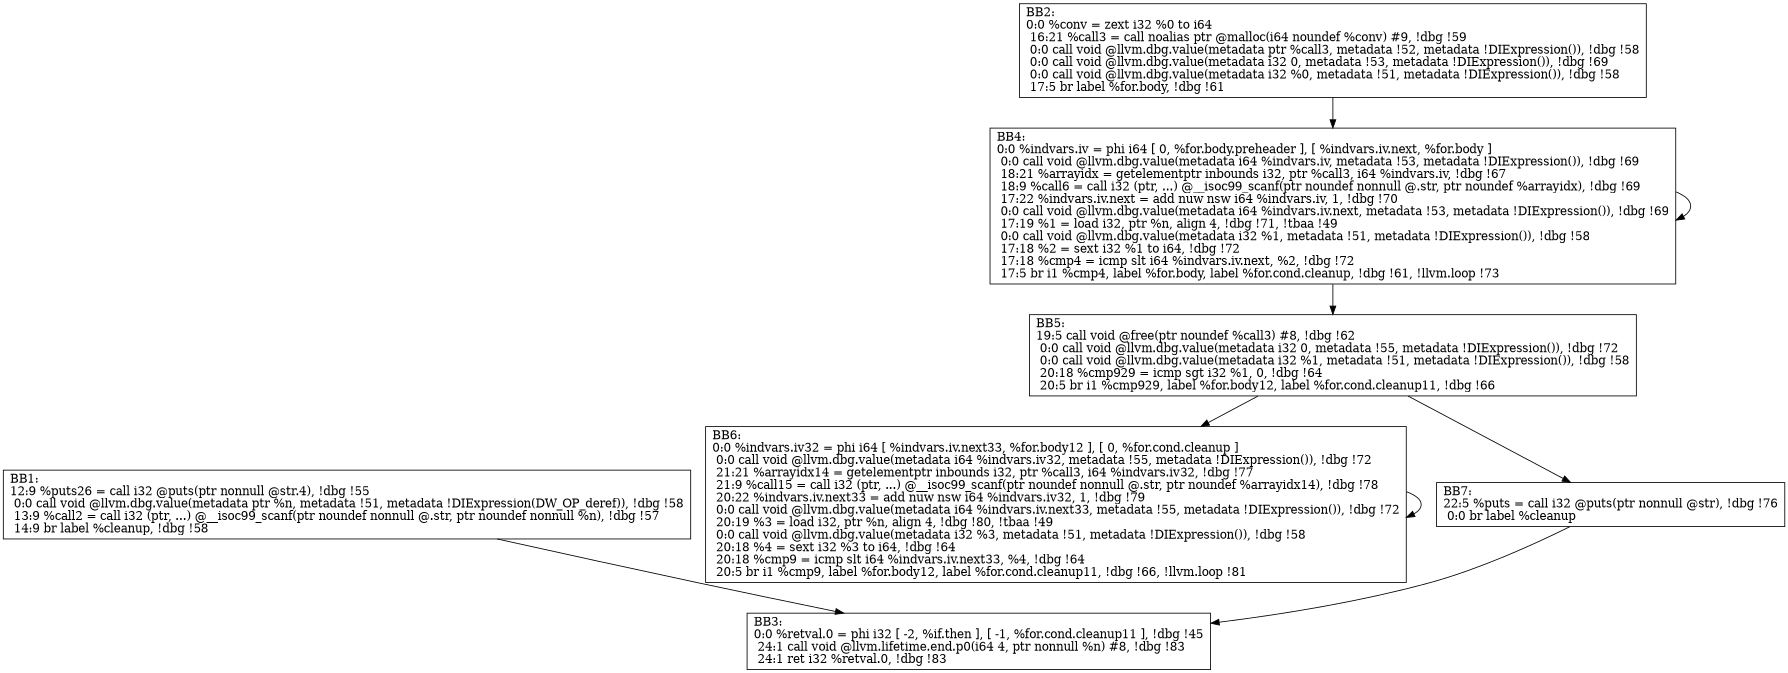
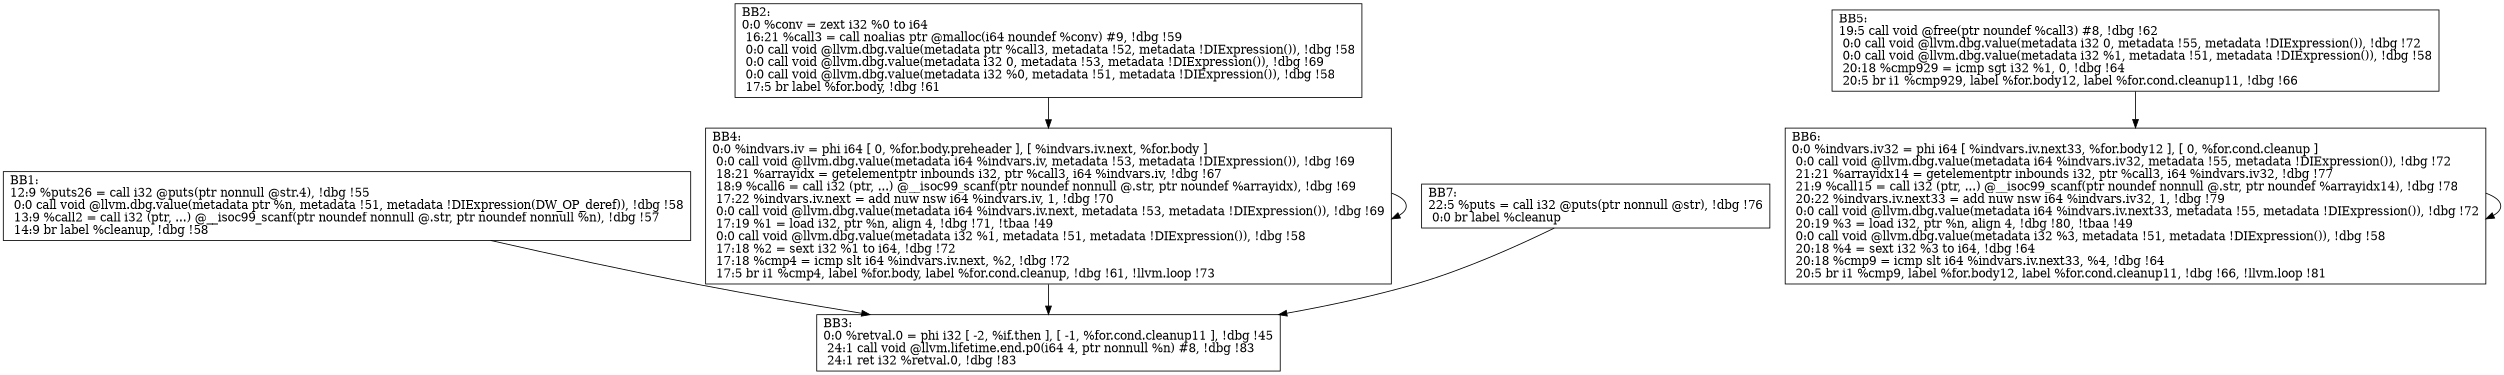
edge "BB4:" -> "BB5:": now "BB4:" -> "BB3:"
edge "BB5:" -> "BB7:": removed
